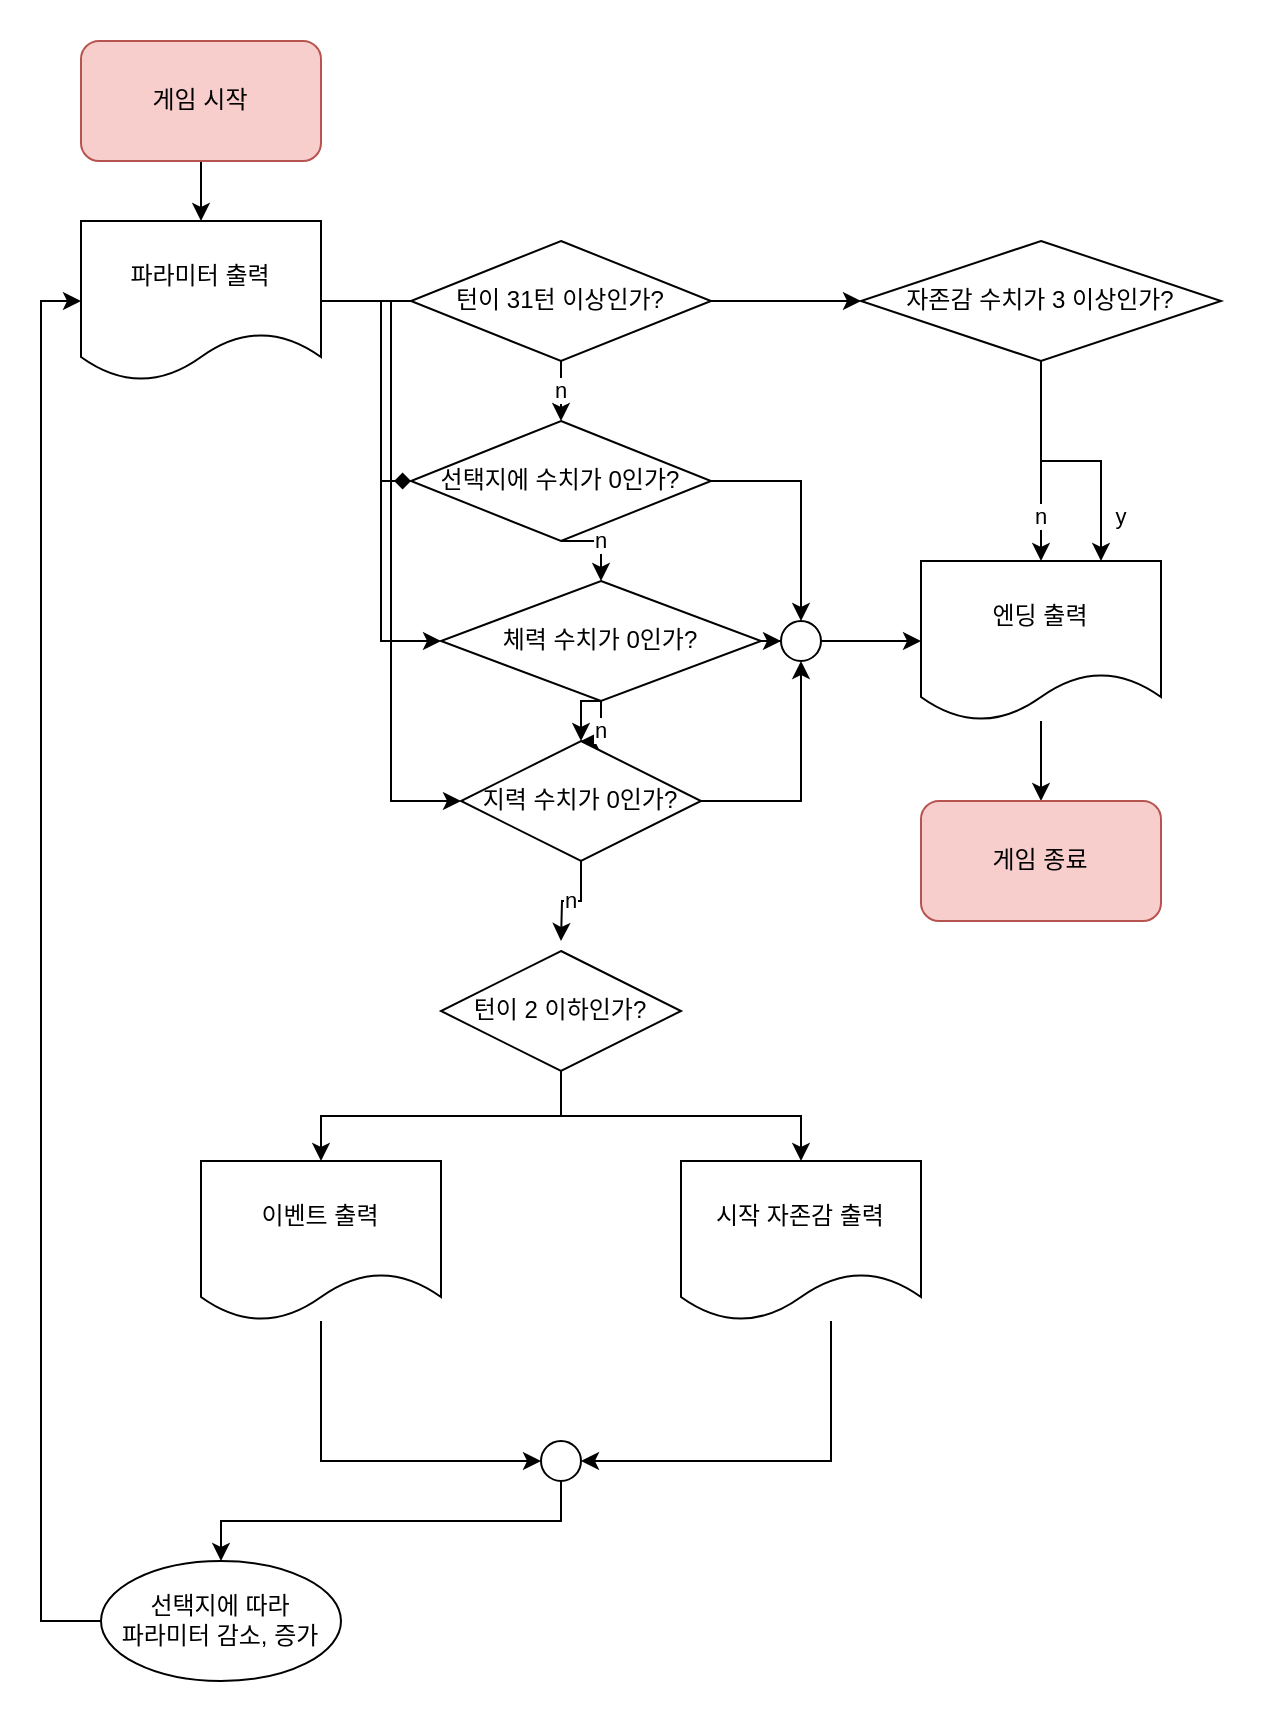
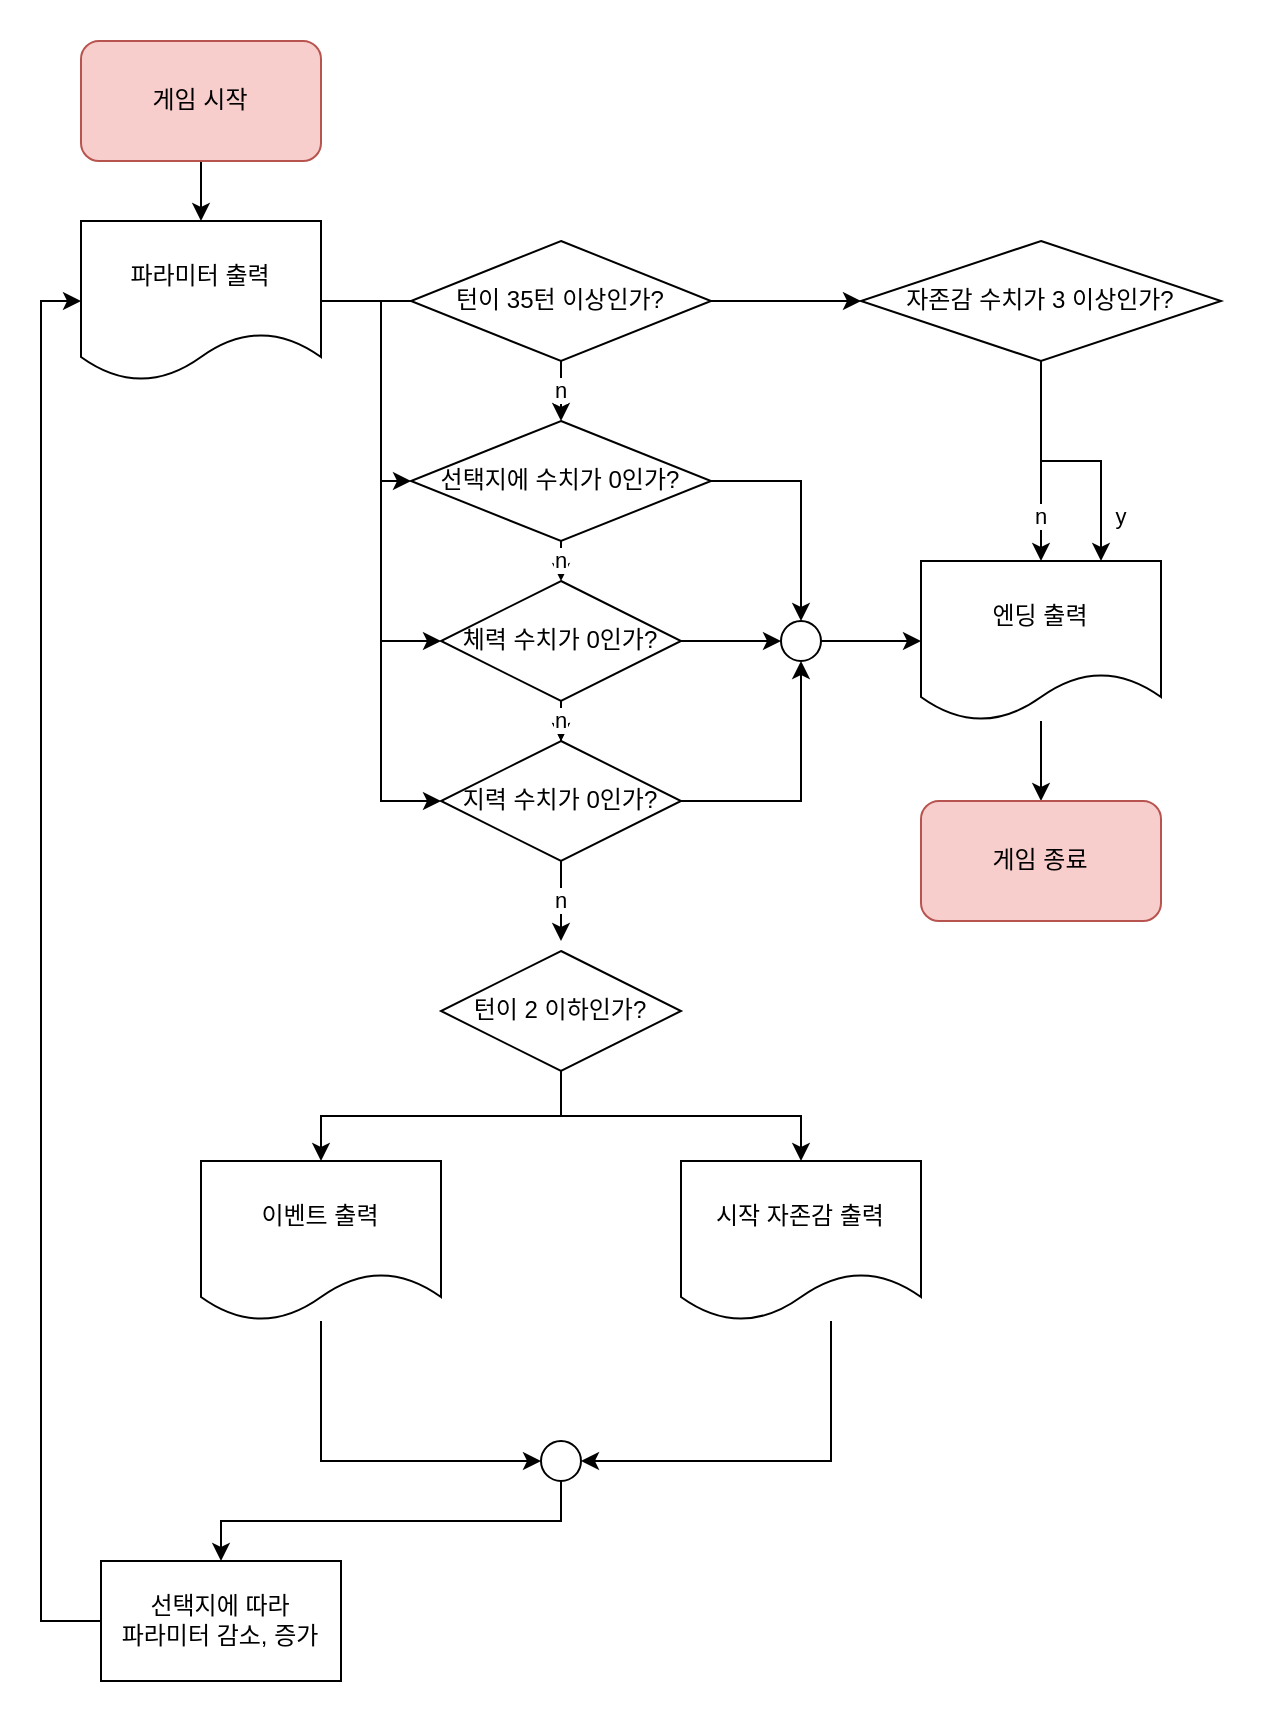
node "턴이 31턴 이상인가?": label "턴이 31턴 이상인가?" -> "턴이 35턴 이상인가?"
edge "파라미터 출력" -> "선택지에 수치가 0인가?": arrowhead diamond -> classic
node "체력 수치가 0인가?": size 320x120 -> 240x120
node "지력 수치가 0인가?": moved (581, 801) -> (561, 801)
node "선택지에 따라 파라미터 감소, 증가": shape ellipse -> rectangle
